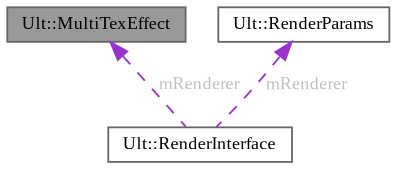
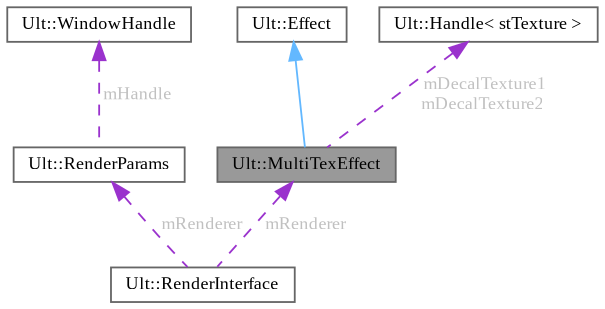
node "Ult::WindowHandle": added
node "Ult::Effect": added
node "Ult::Handle< stTexture >": added
